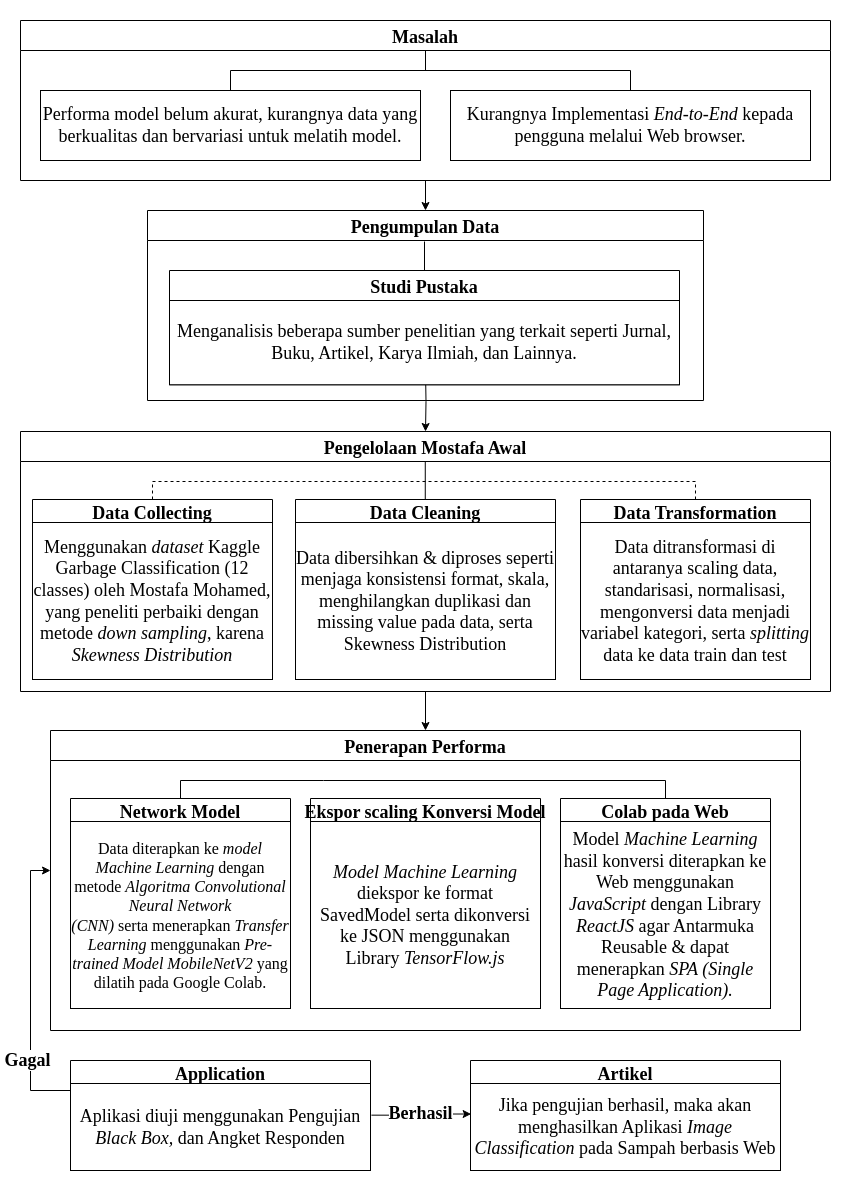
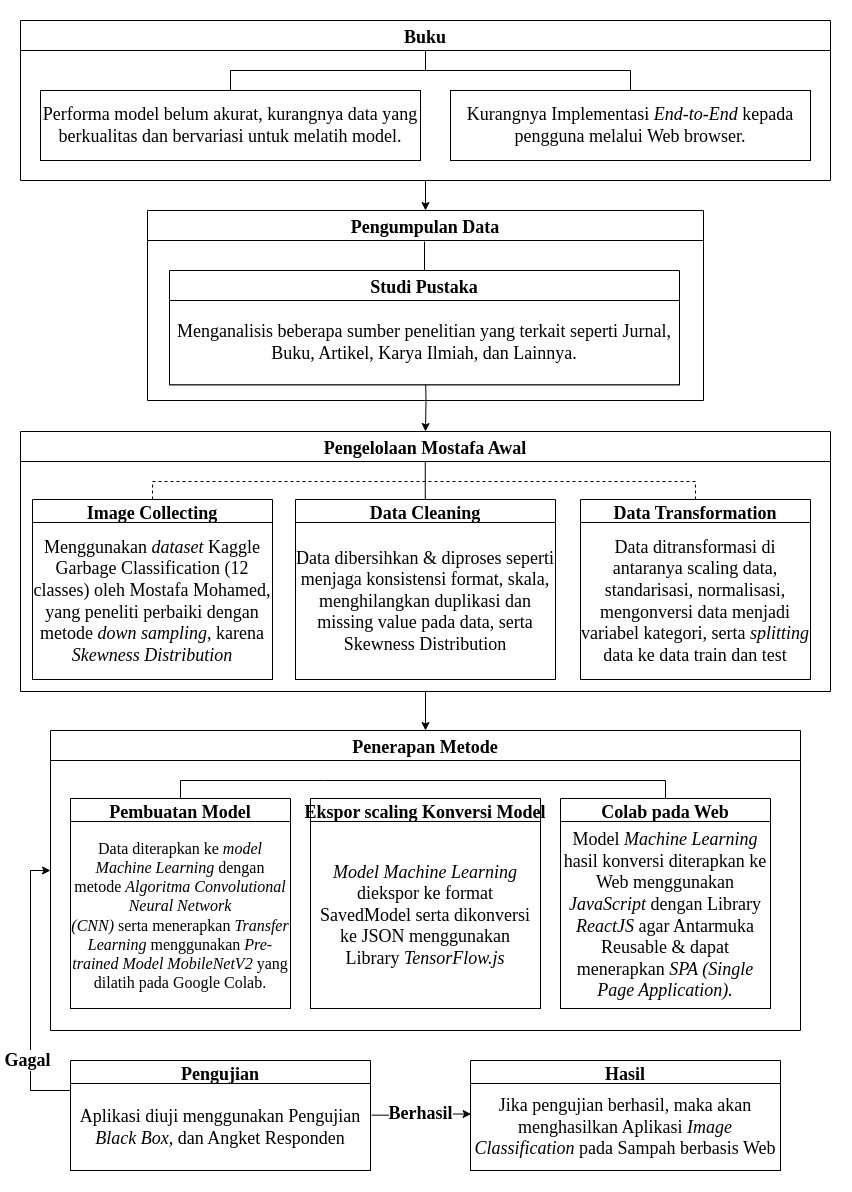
node "Masalah": label "Masalah" -> "Buku"
node "Data Collecting": label "Data Collecting" -> "Image Collecting"
node "Penerapan Performa": label "Penerapan Performa" -> "Penerapan Metode"
node "Network Model": label "Network Model" -> "Pembuatan Model"
node "Application": label "Application" -> "Pengujian"
node "Artikel": label "Artikel" -> "Hasil"
